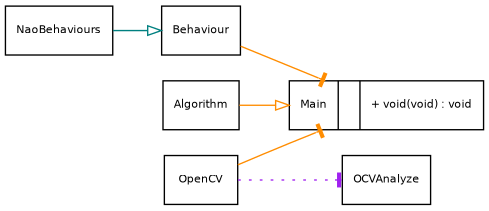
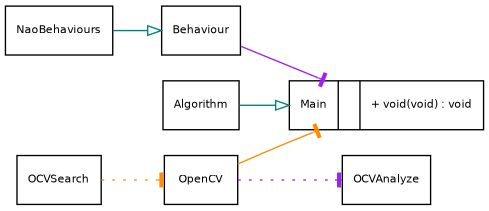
edge "Behaviour" -> "Main": color darkorange -> purple
edge "Algorithm" -> "Main": color darkorange -> teal
node "OCVSearch": added
